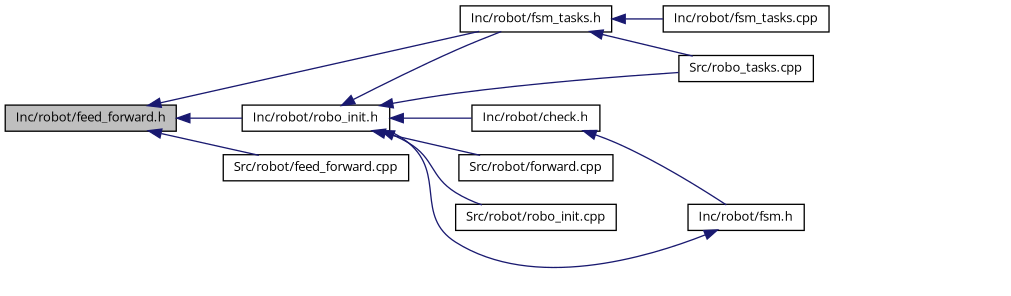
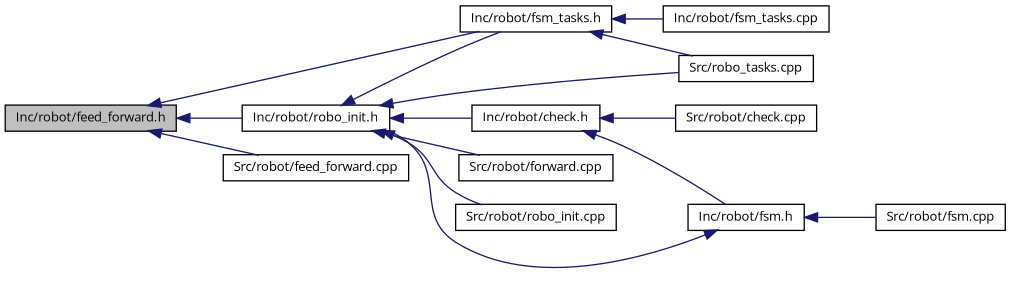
node "Src/robot/check.cpp": added
node "Src/robot/fsm.cpp": added
